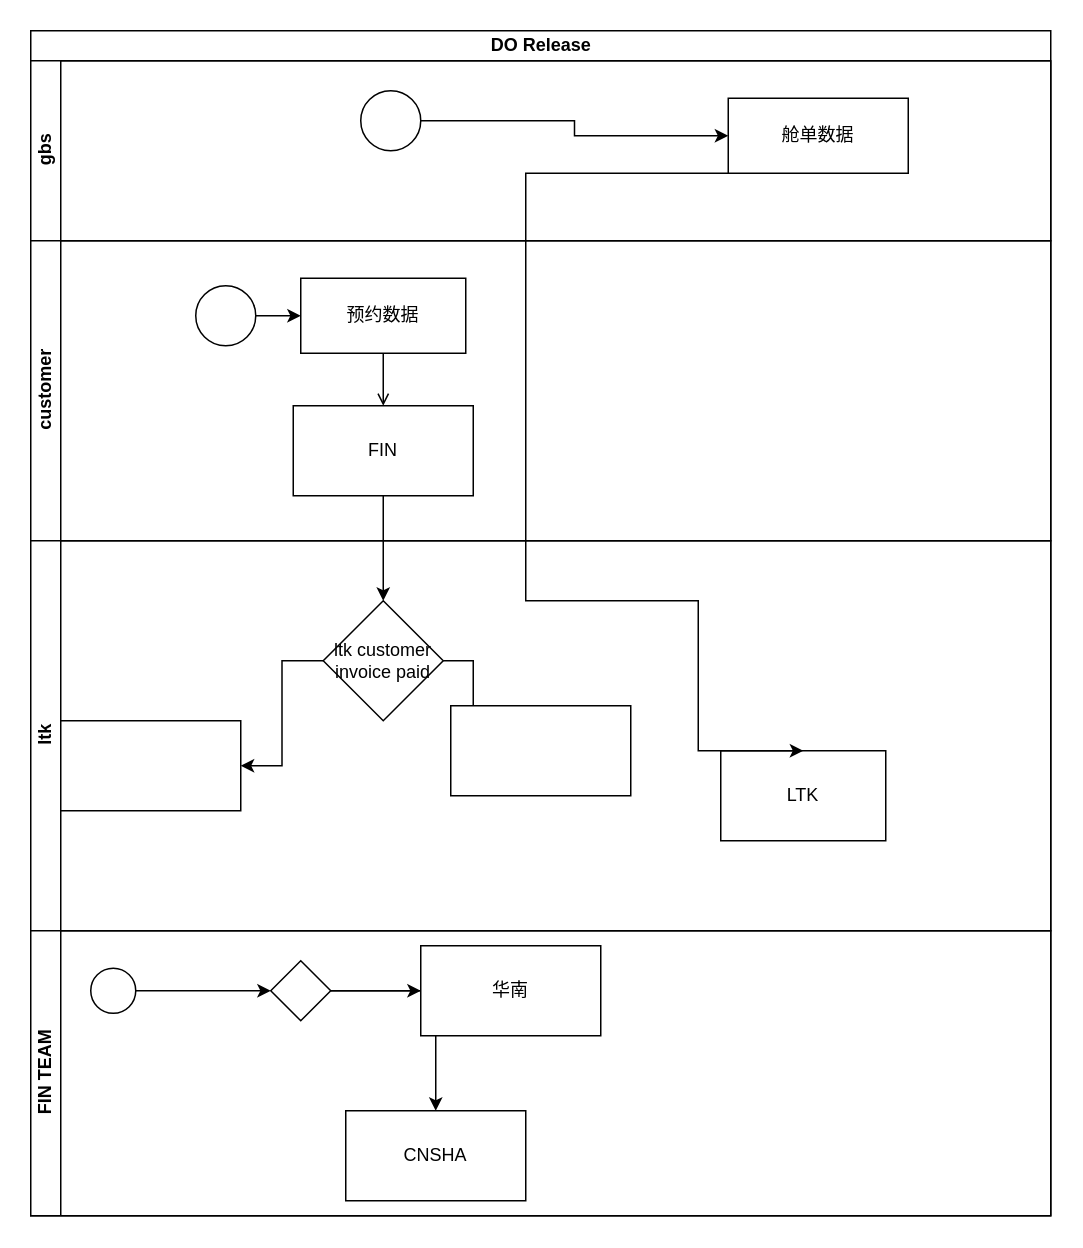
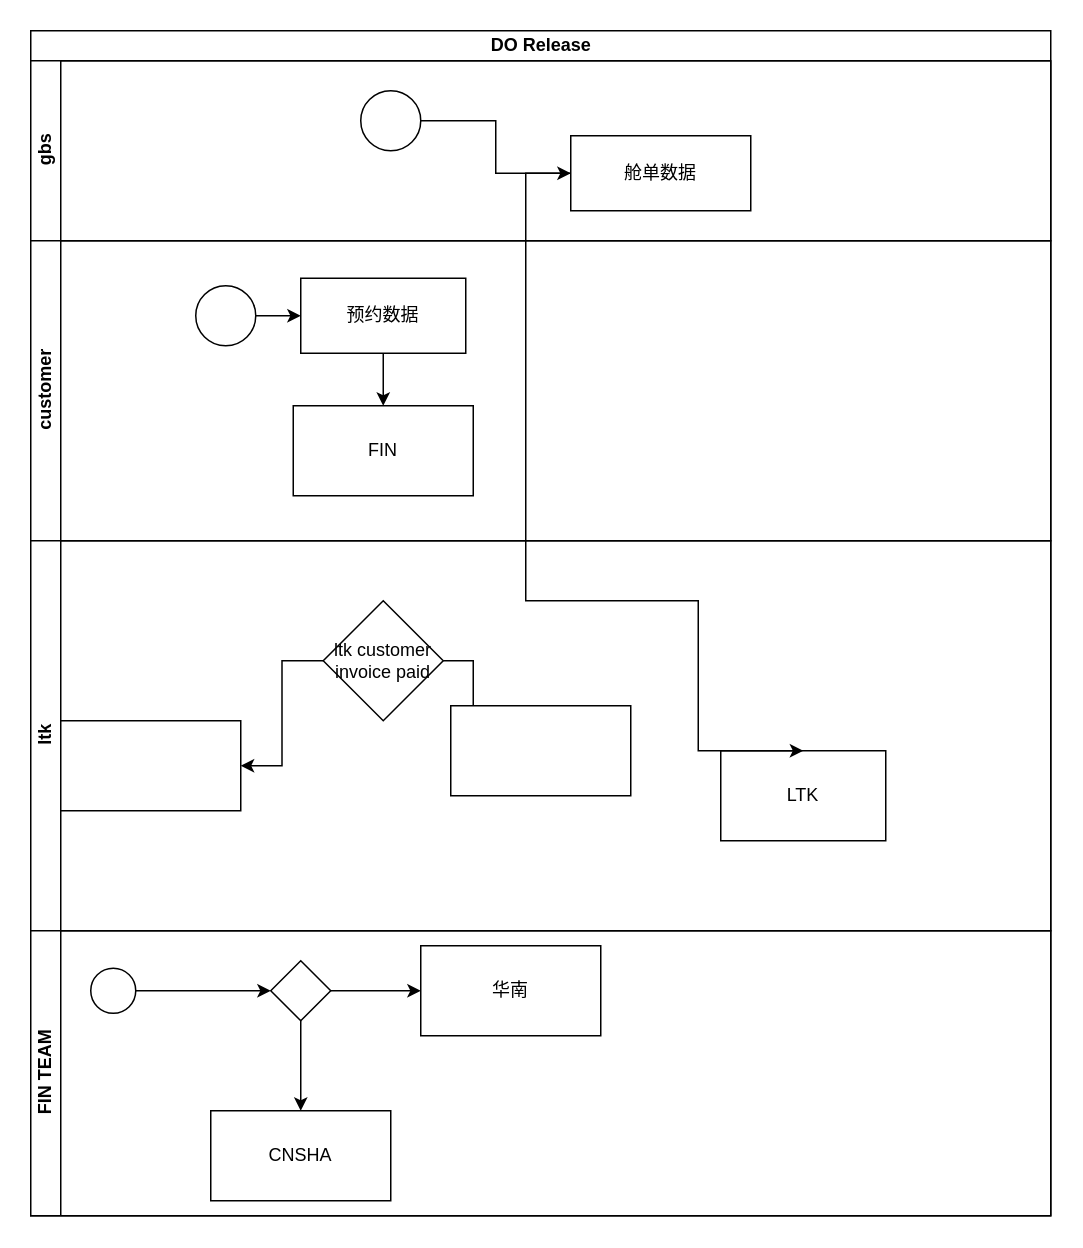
node "舱单数据": moved (818, 136) -> (661, 173)
edge "预约数据" -> "FIN": arrowhead open -> classic
edge "FIN" -> "ltk customer invoice paid": removed
node "CNSHA": moved (436, 1156) -> (301, 1156)
